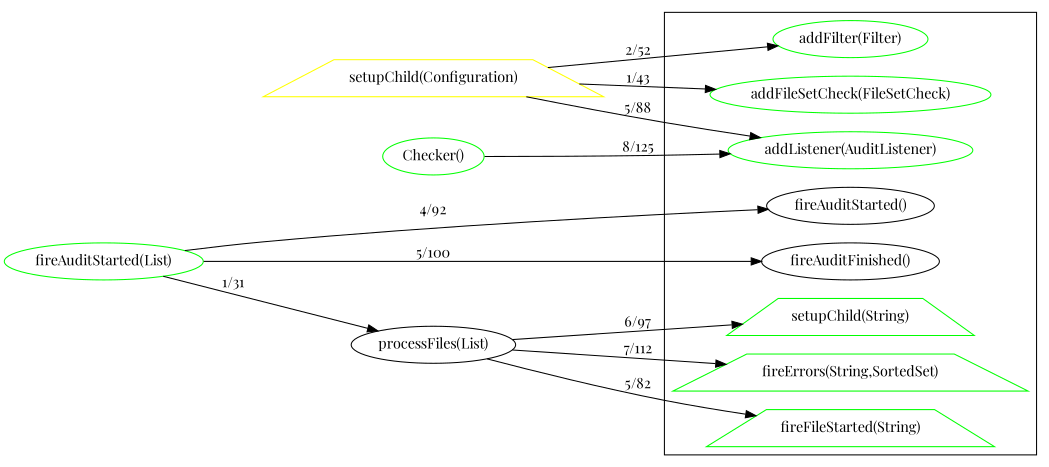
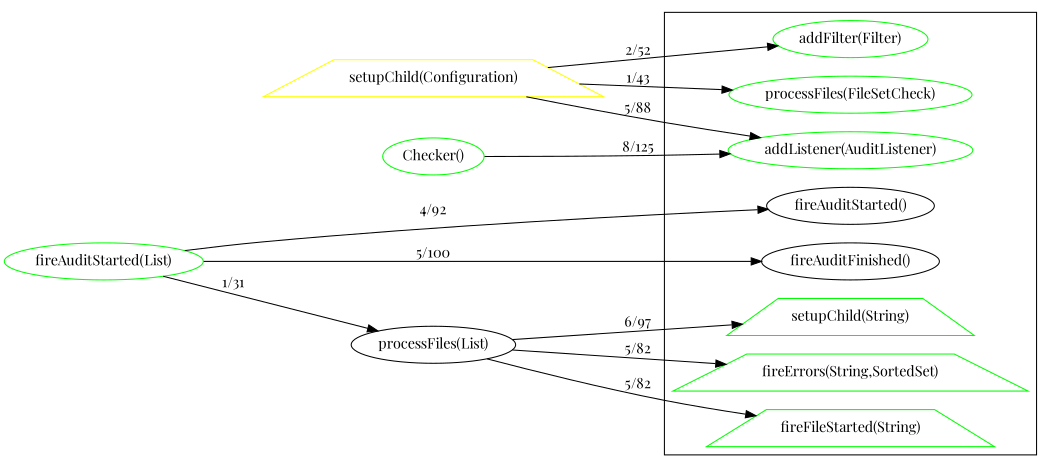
node "addFileSetCheck(FileSetCheck)": label "addFileSetCheck(FileSetCheck)" -> "processFiles(FileSetCheck)"
edge "processFiles(List)" -> "fireErrors(String,SortedSet)": label "7/112" -> "5/82"
